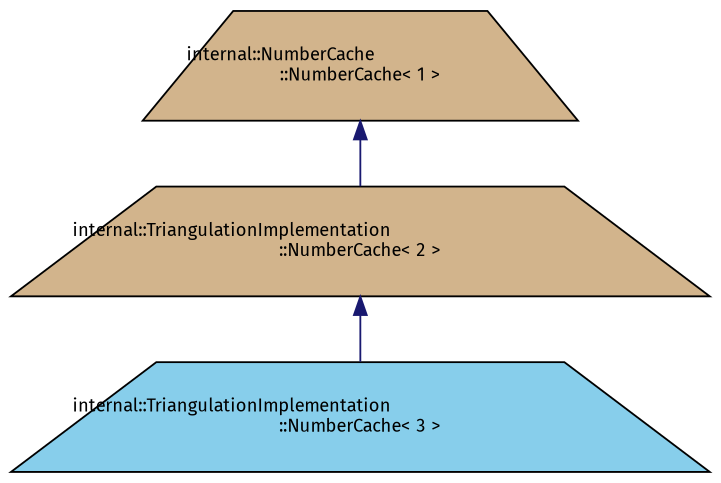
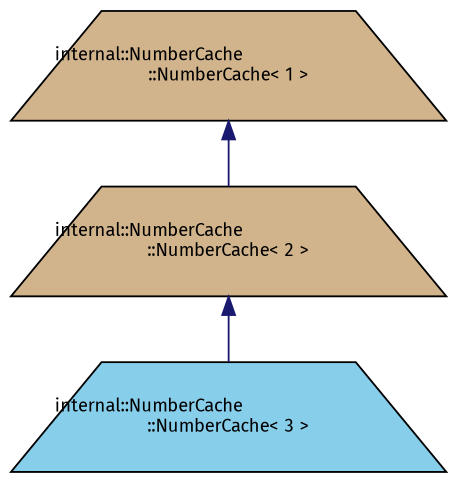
node "internal::TriangulationImplementation ::NumberCache< 2 >": label "internal::TriangulationImplementation ::NumberCache< 2 >" -> "internal::NumberCache ::NumberCache< 2 >"
node "internal::TriangulationImplementation ::NumberCache< 3 >": label "internal::TriangulationImplementation ::NumberCache< 3 >" -> "internal::NumberCache ::NumberCache< 3 >"
